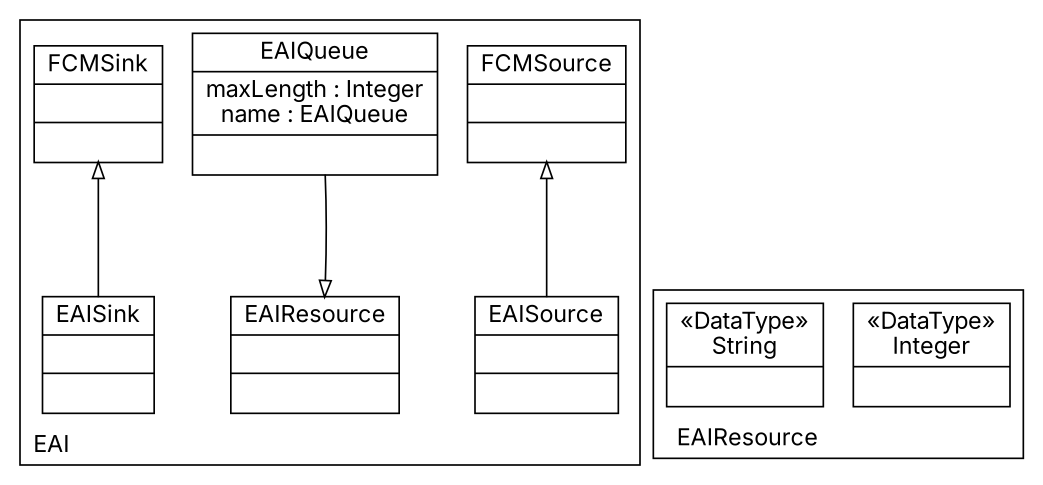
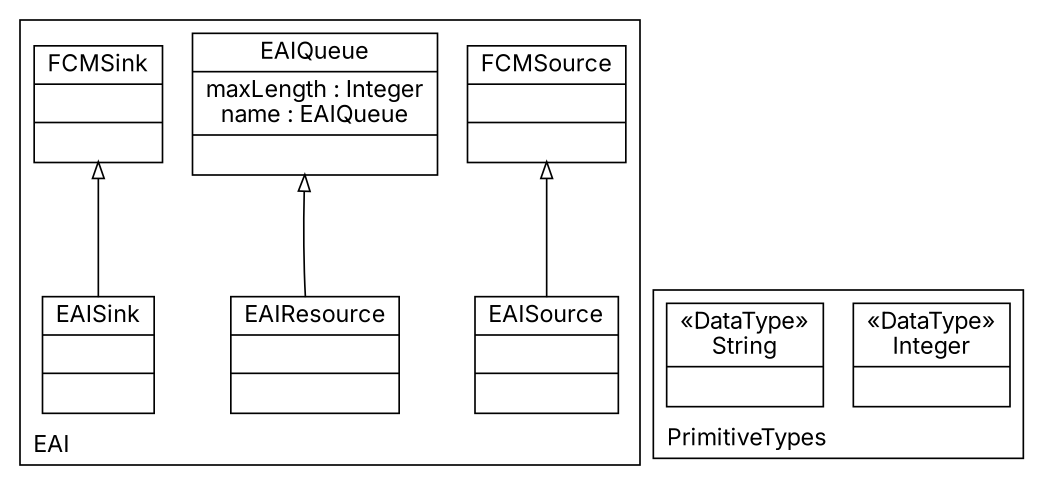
edge "EAIQueue" -> "EAIResource": reversed
cluster "EAIResource": label "EAIResource" -> "PrimitiveTypes"
